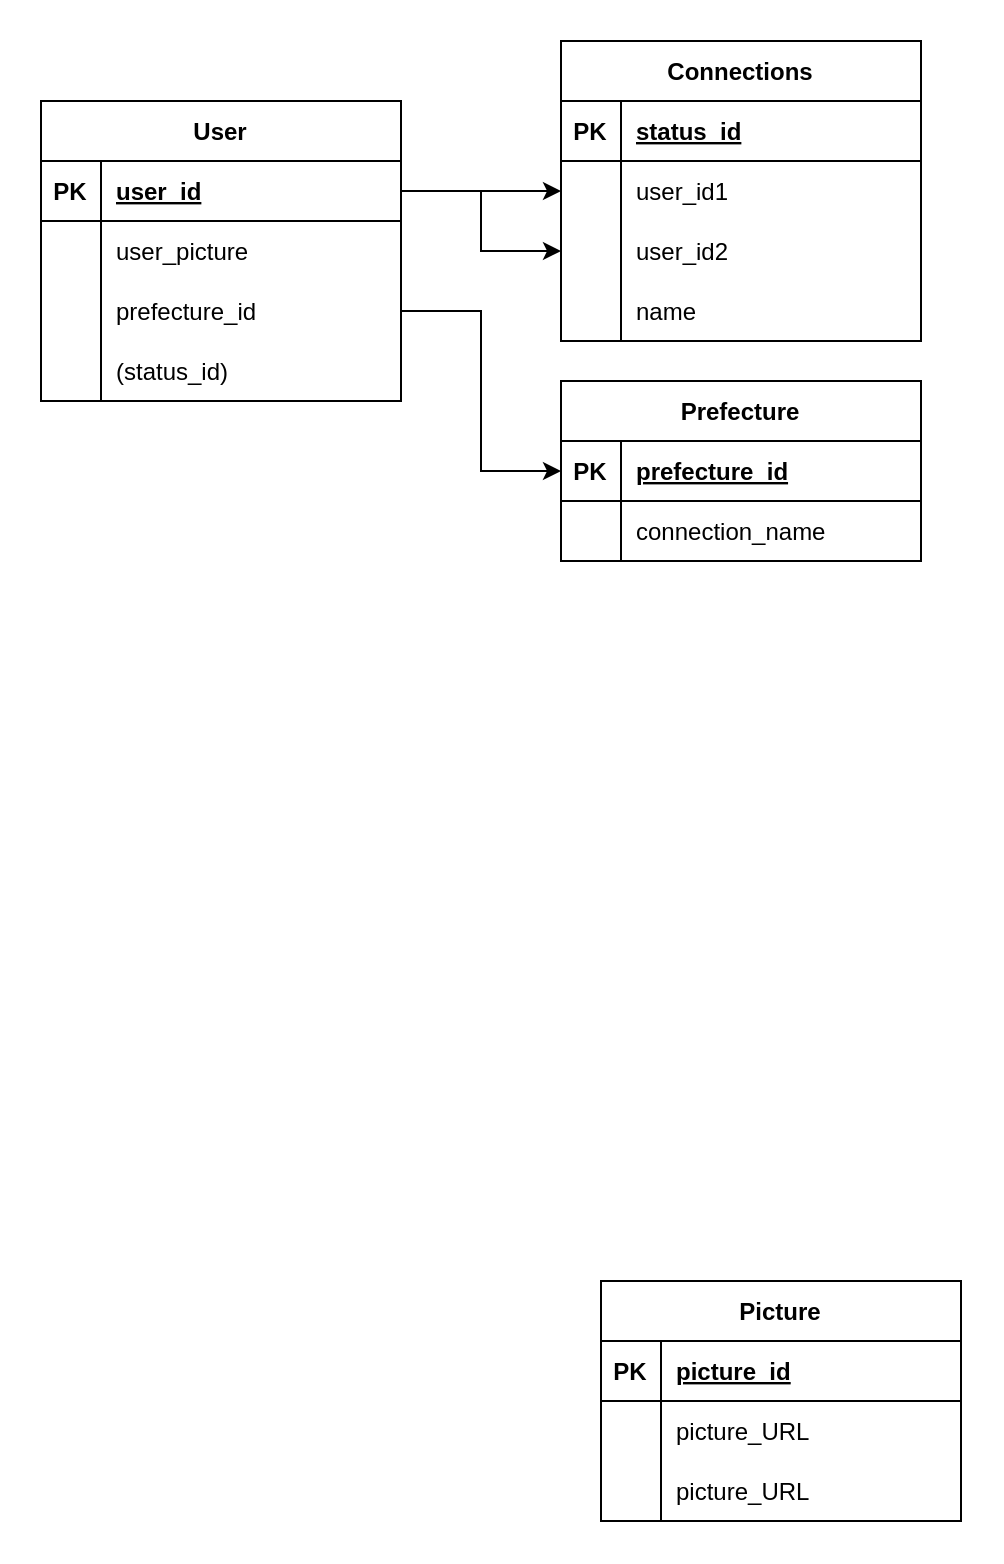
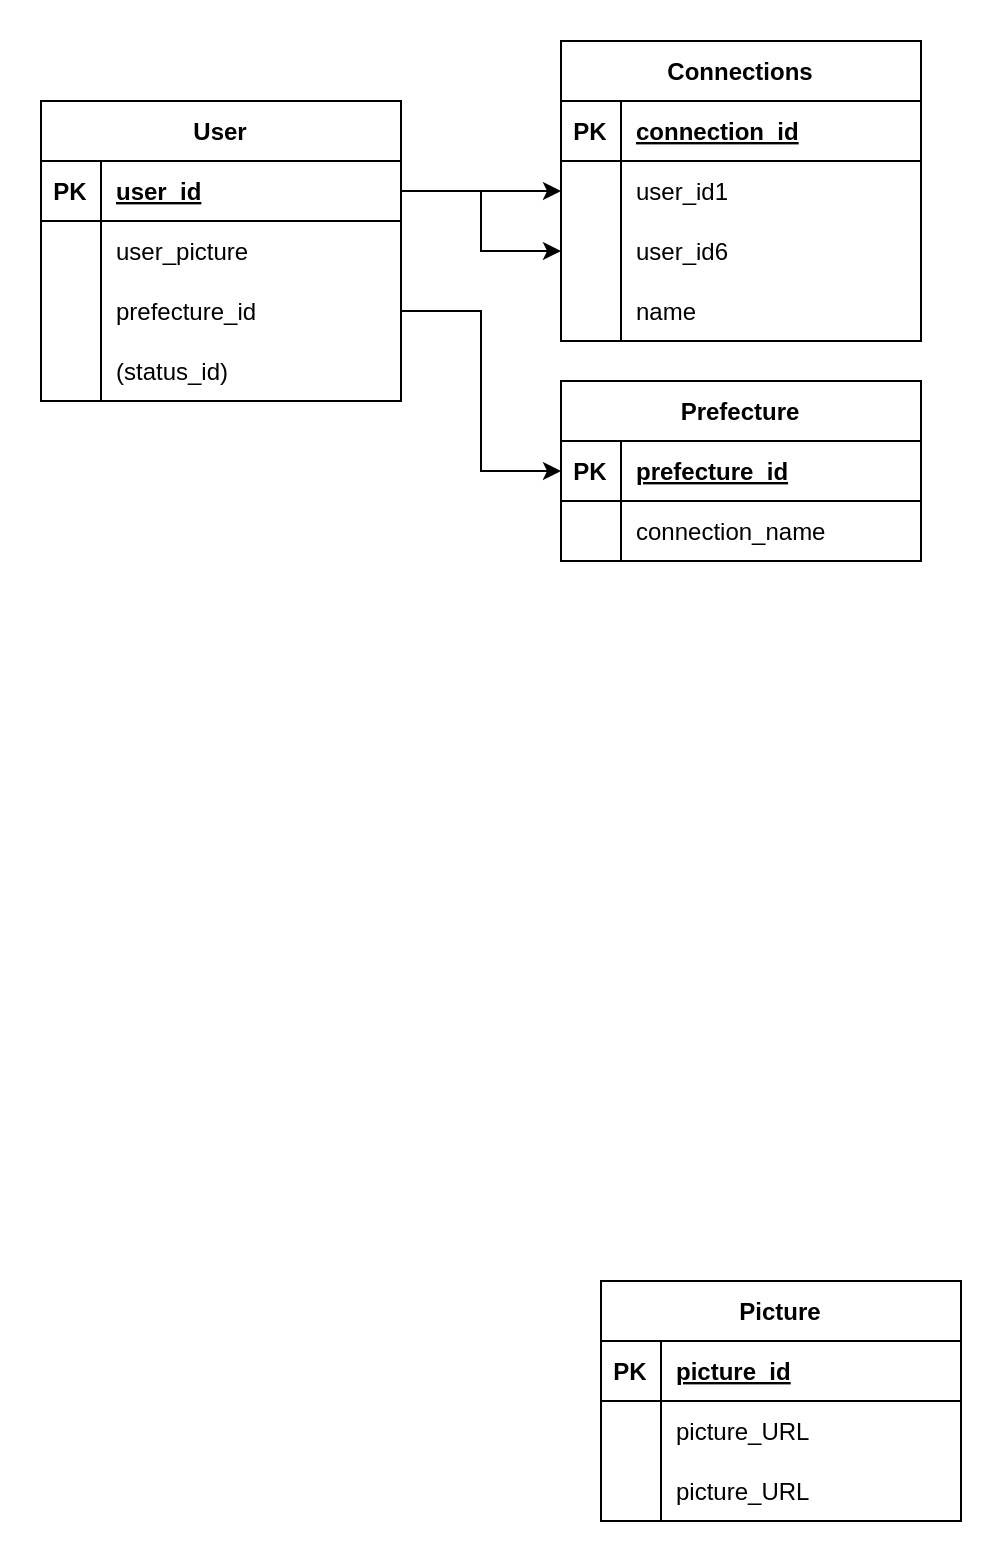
node "status_id": label "status_id" -> "connection_id"
node "user_id2": label "user_id2" -> "user_id6"
